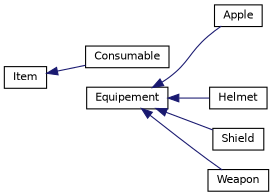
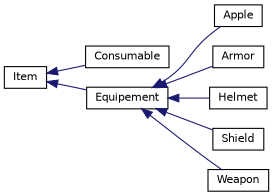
node "Armor": added
edge "Equipement" -> "Item": added
